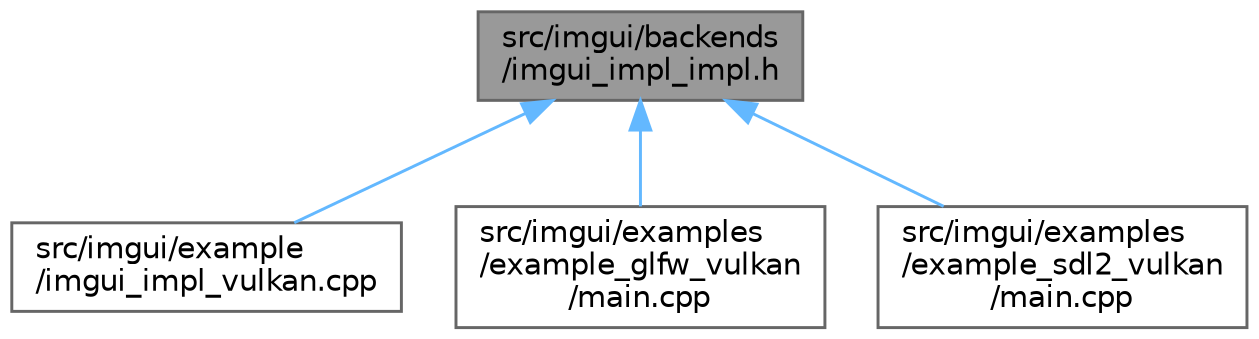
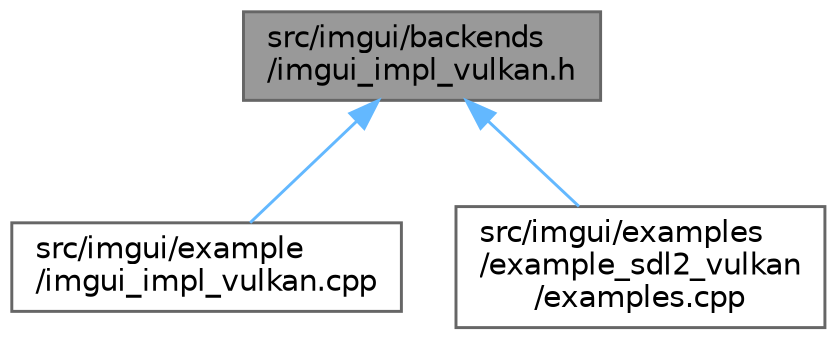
node "src/imgui/backends /imgui_impl_impl.h": label "src/imgui/backends /imgui_impl_impl.h" -> "src/imgui/backends /imgui_impl_vulkan.h"
node "src/imgui/examples /example_glfw_vulkan /main.cpp": removed
node "src/imgui/examples /example_sdl2_vulkan /main.cpp": label "src/imgui/examples /example_sdl2_vulkan /main.cpp" -> "src/imgui/examples /example_sdl2_vulkan /examples.cpp"
